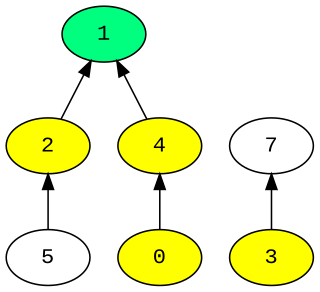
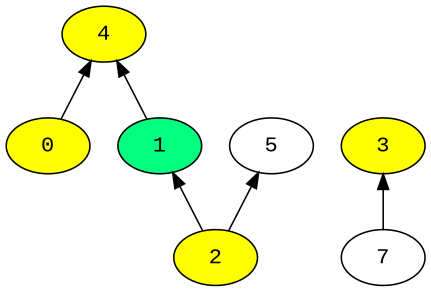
edge "4" -> "1": reversed
edge "5" -> "2": reversed
edge "3" -> "7": reversed
